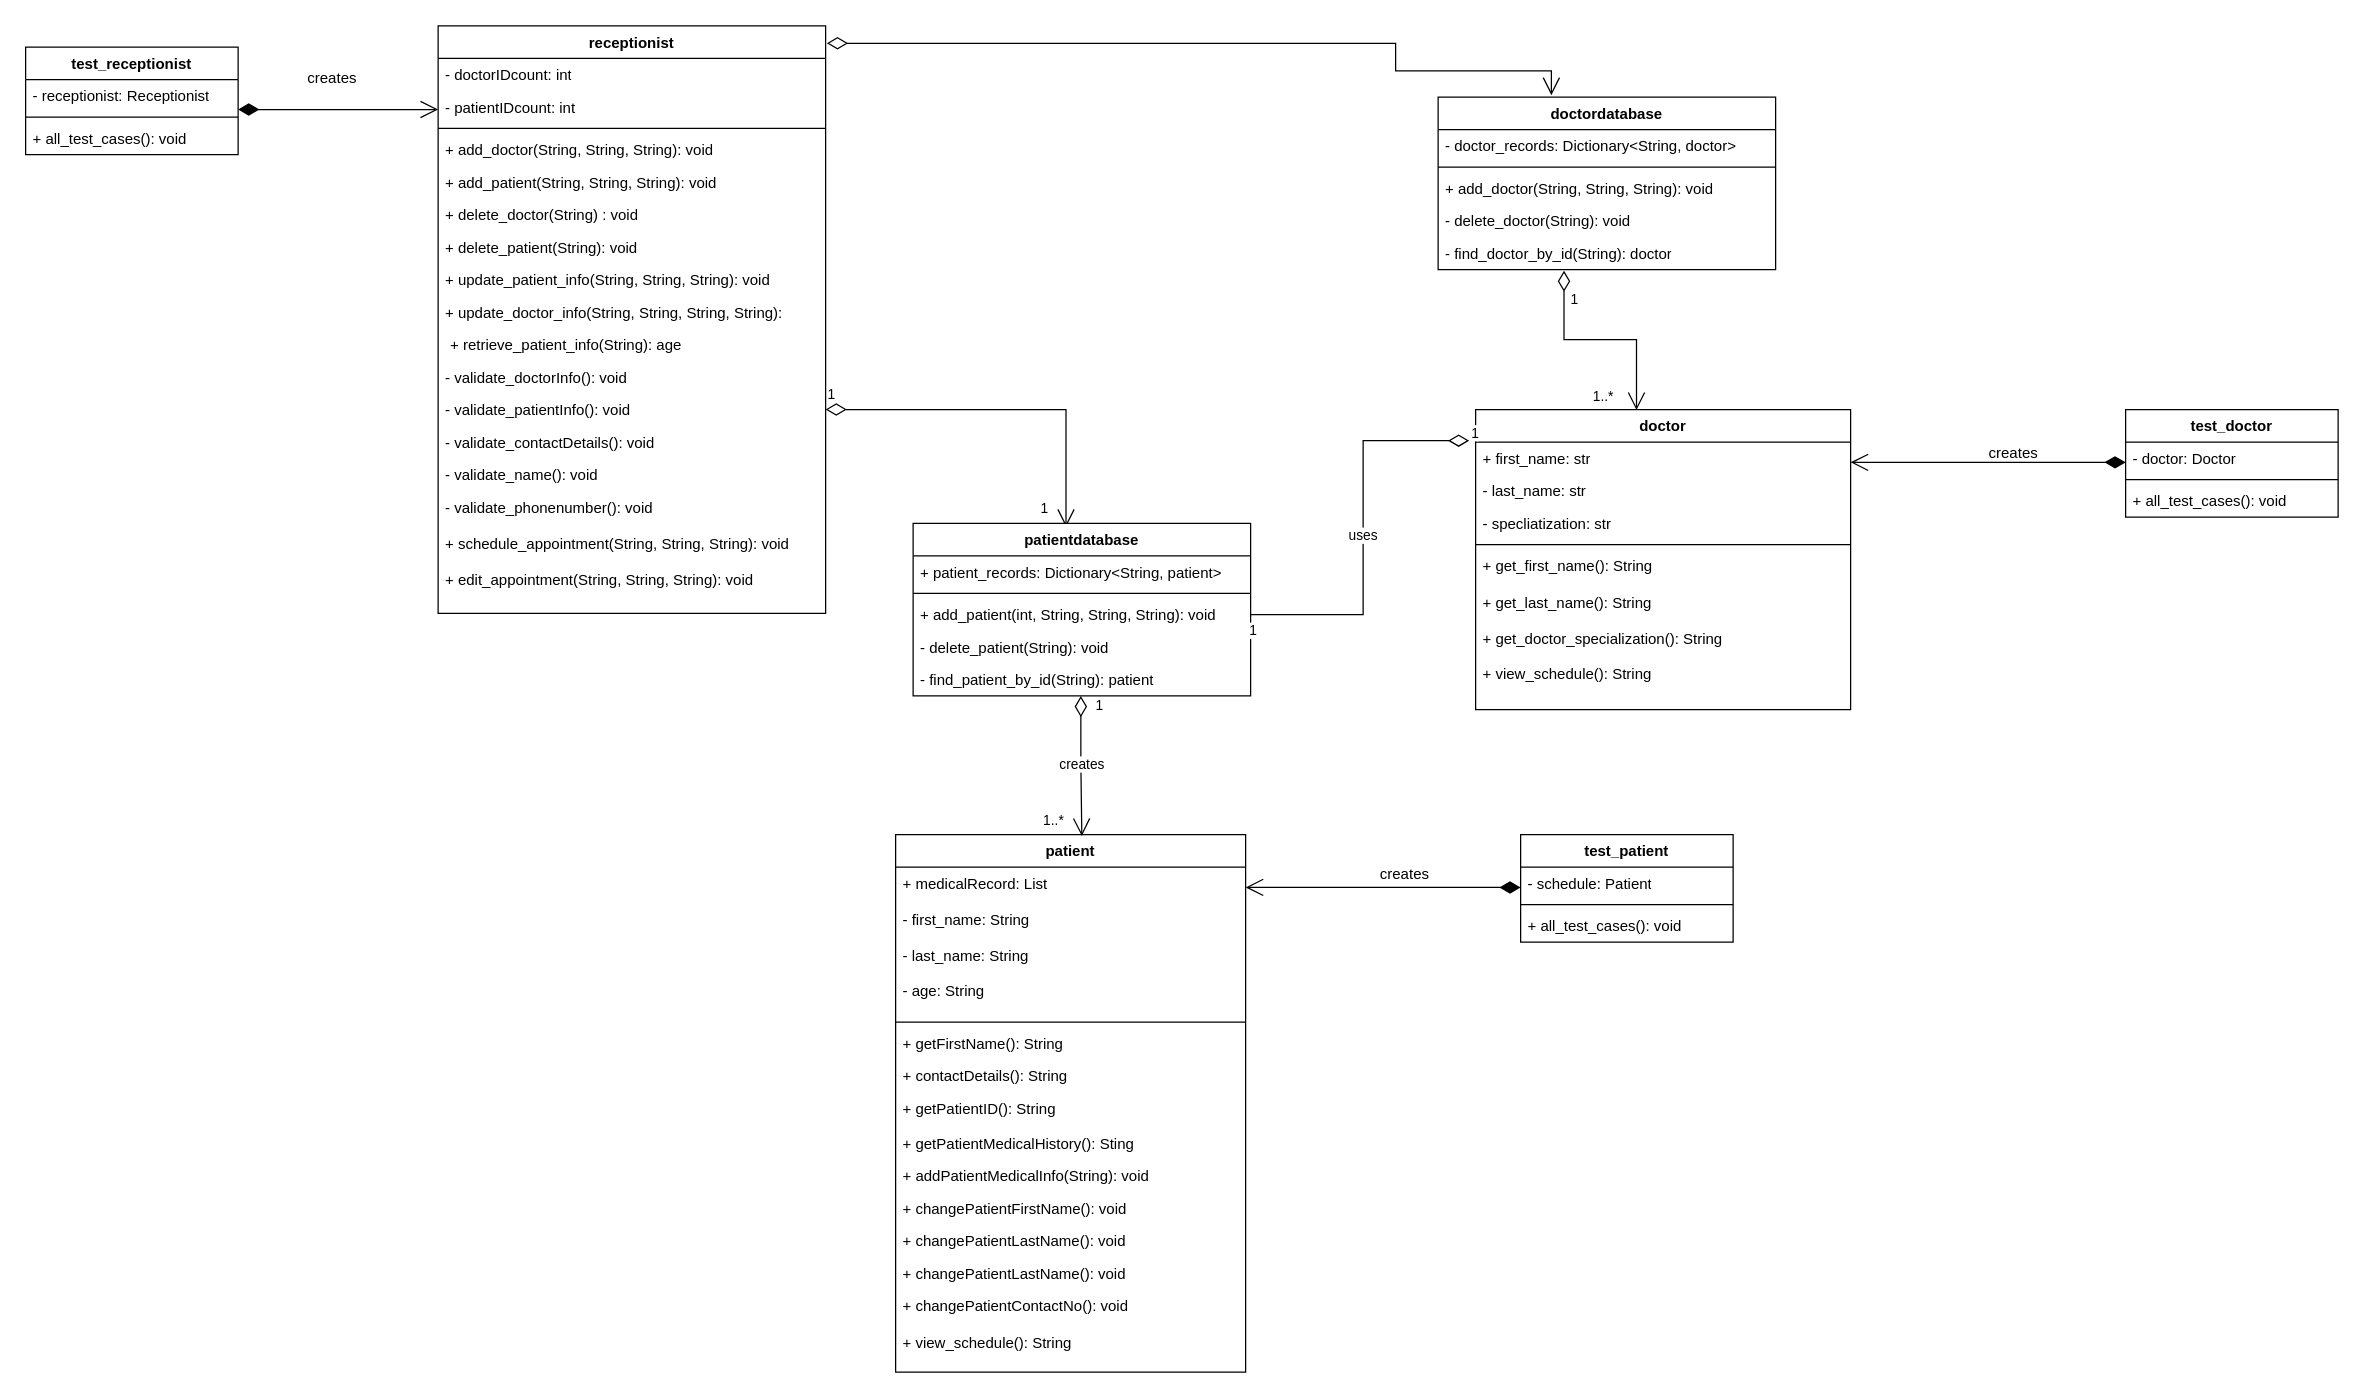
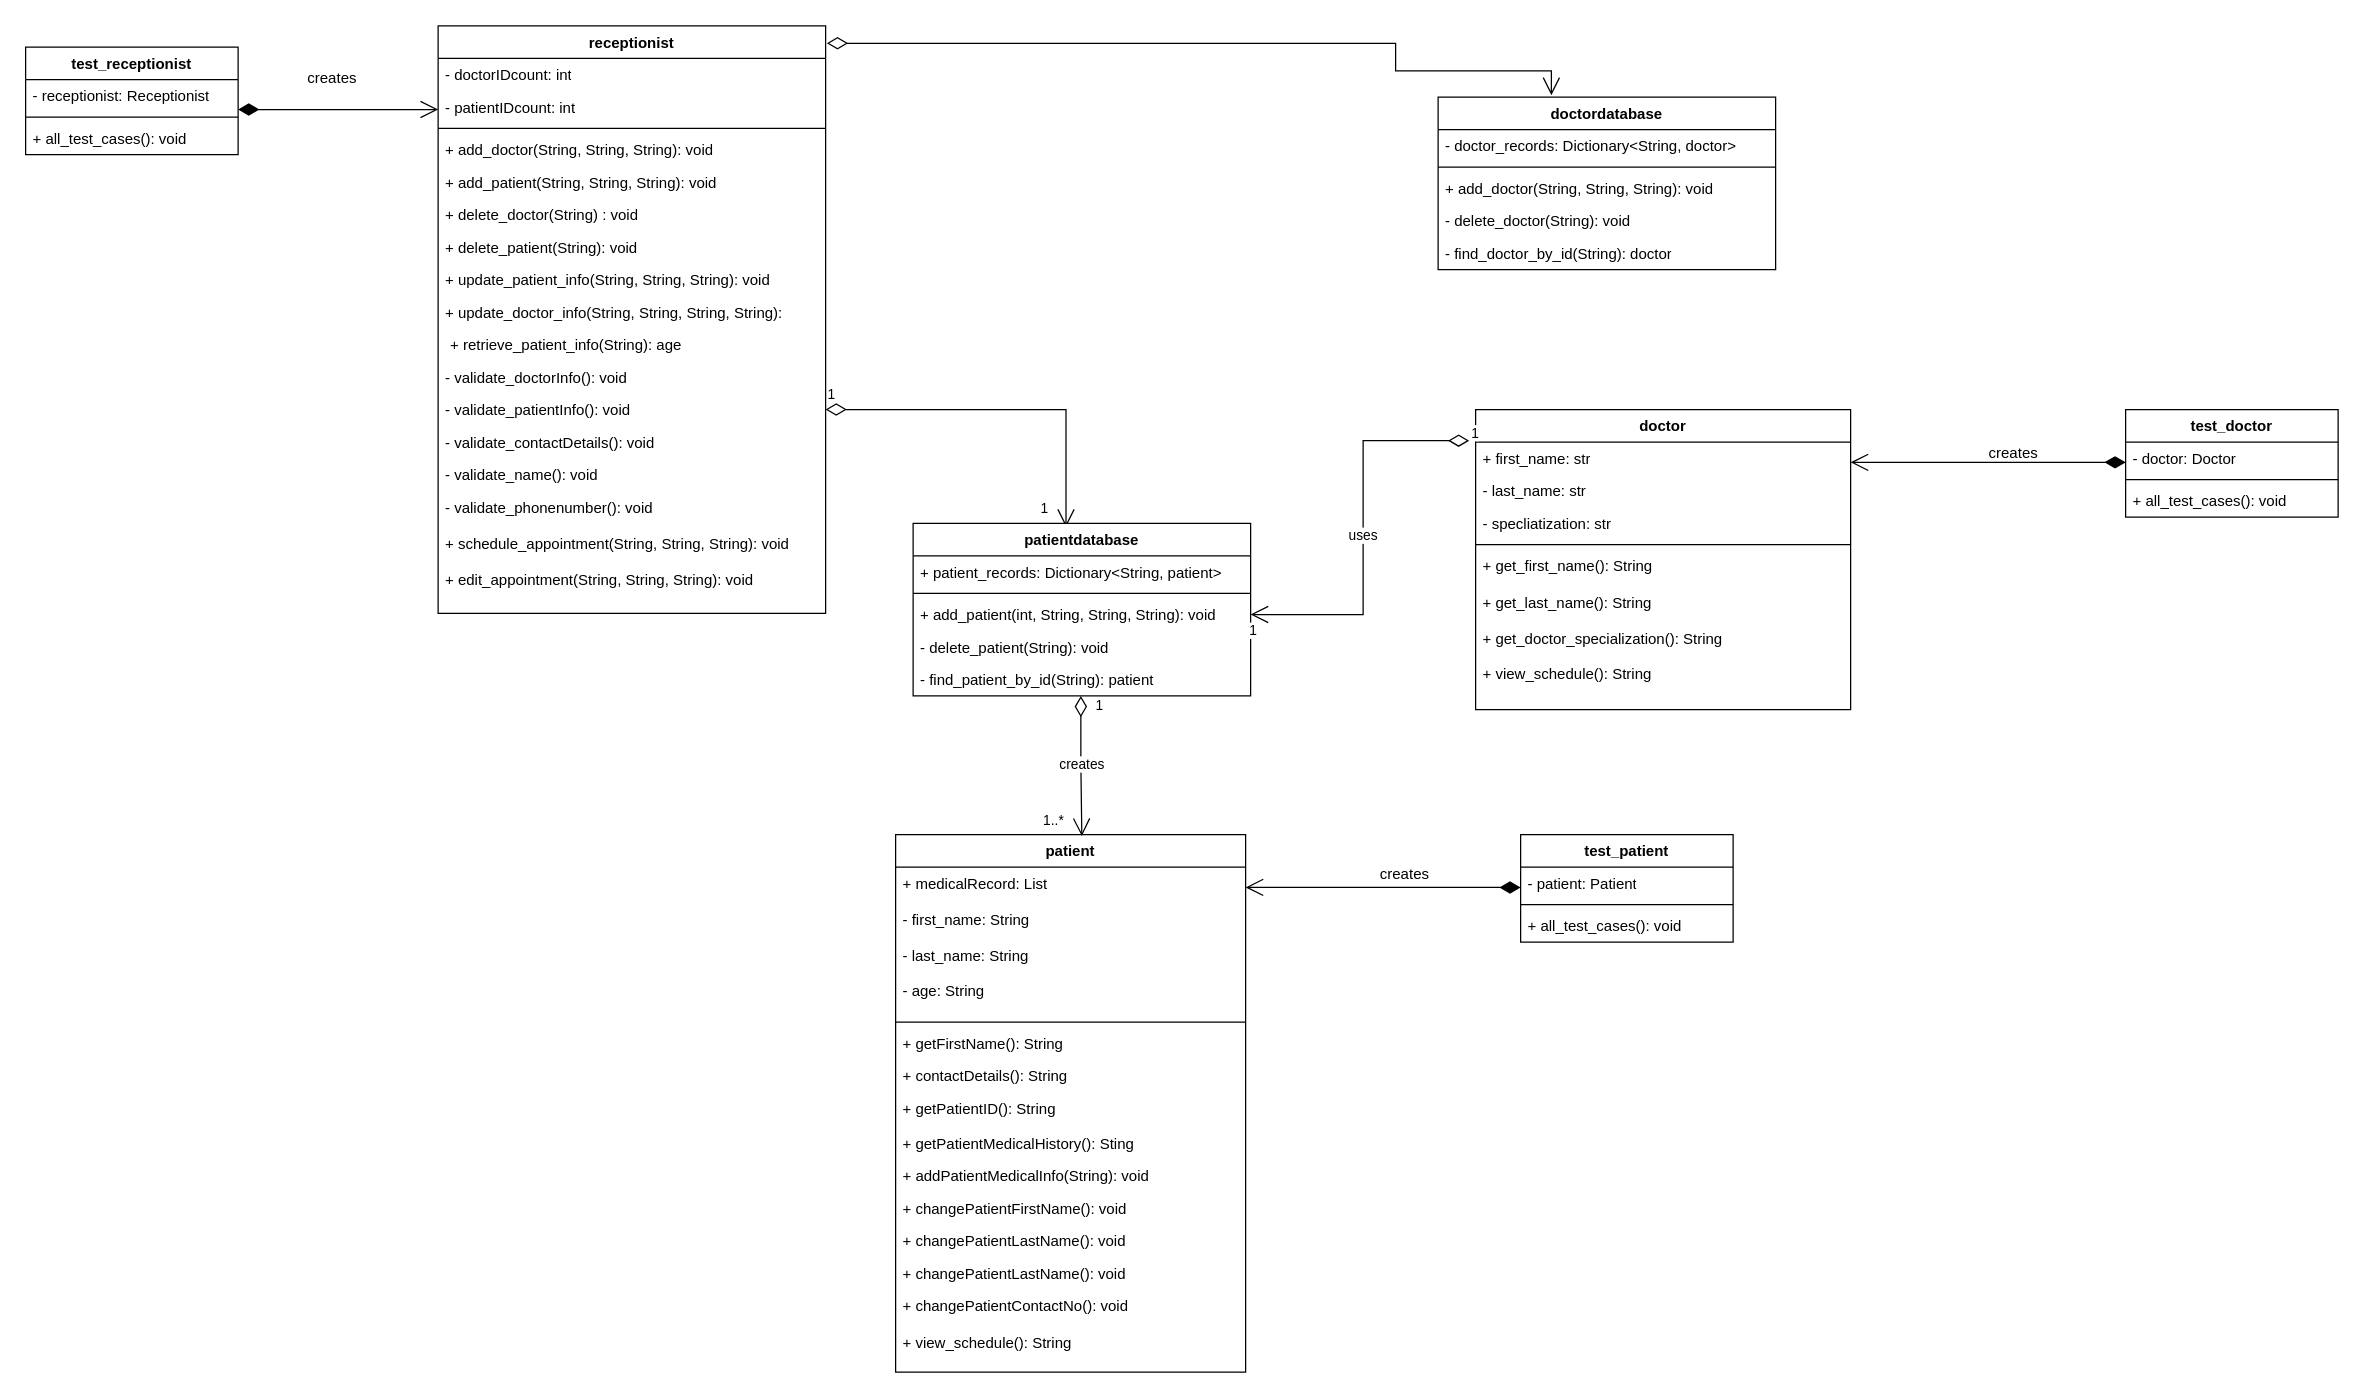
edge "- find_doctor_by_id(String): doctor" -- "doctor": removed, labels "1", "1..*"
edge "+ add_patient(int, String, String, String): void" -> "+ first_name: str": arrowhead none -> open
node "- schedule: Patient": label "- schedule: Patient" -> "- patient: Patient"
